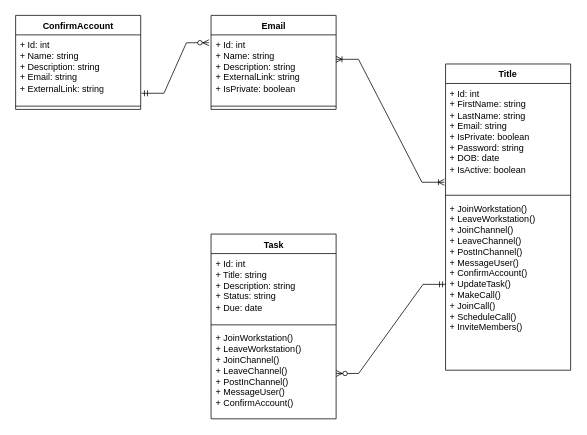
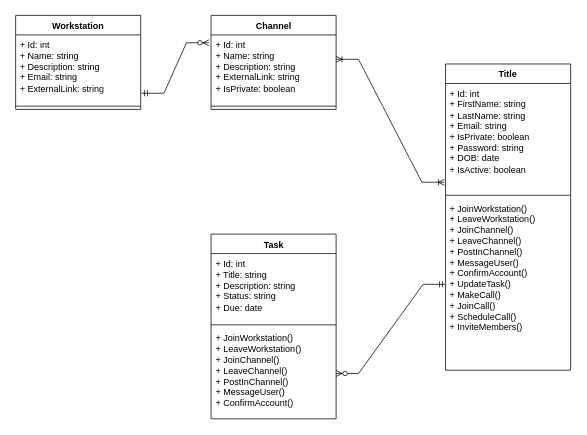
node "ConfirmAccount": label "ConfirmAccount" -> "Workstation"
node "Email": label "Email" -> "Channel"
